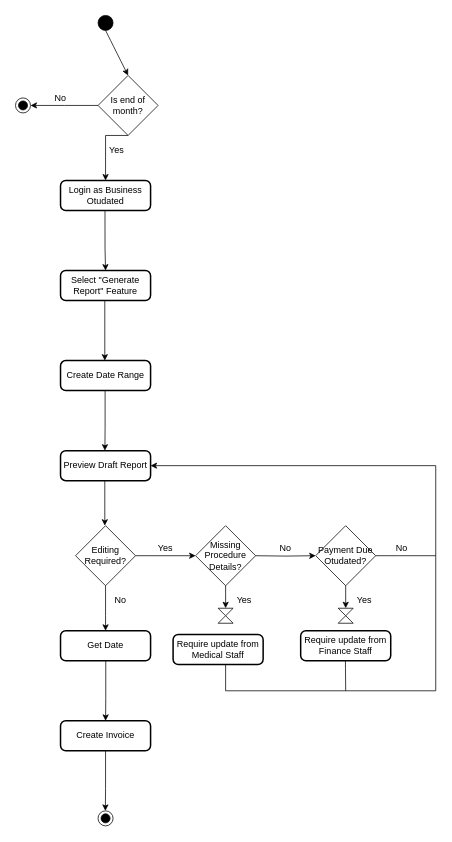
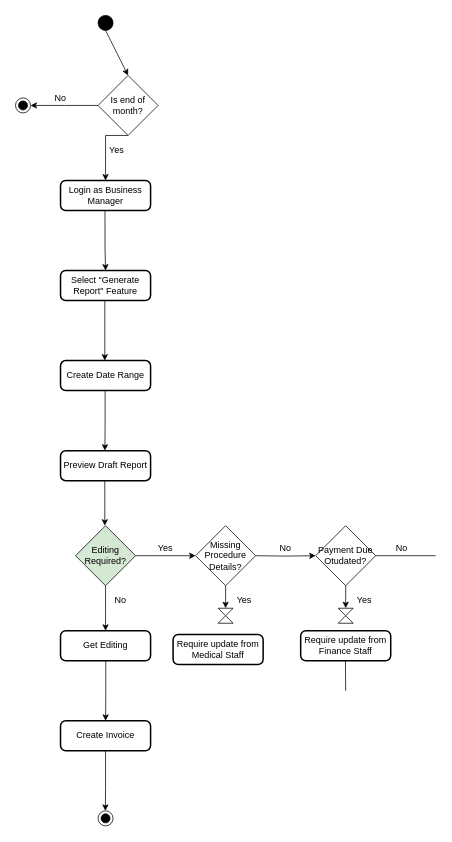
node "Login as Business Otudated": label "Login as Business Otudated" -> "Login as Business Manager"
node "Editing Required?": fillcolor #ffffff -> #d5e8d4
edge "Require update from Medical Staff" -> "Preview Draft Report": removed
node "Get Date": label "Get Date" -> "Get Editing"
